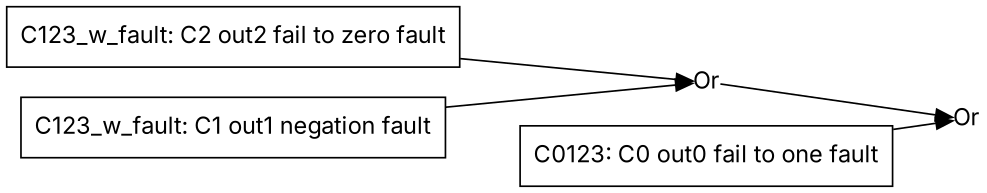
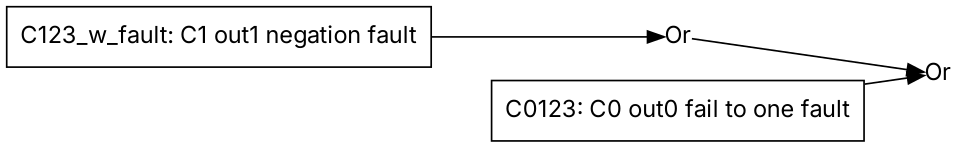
node "C123_w_fault: C2 out2 fail to zero fault": removed
